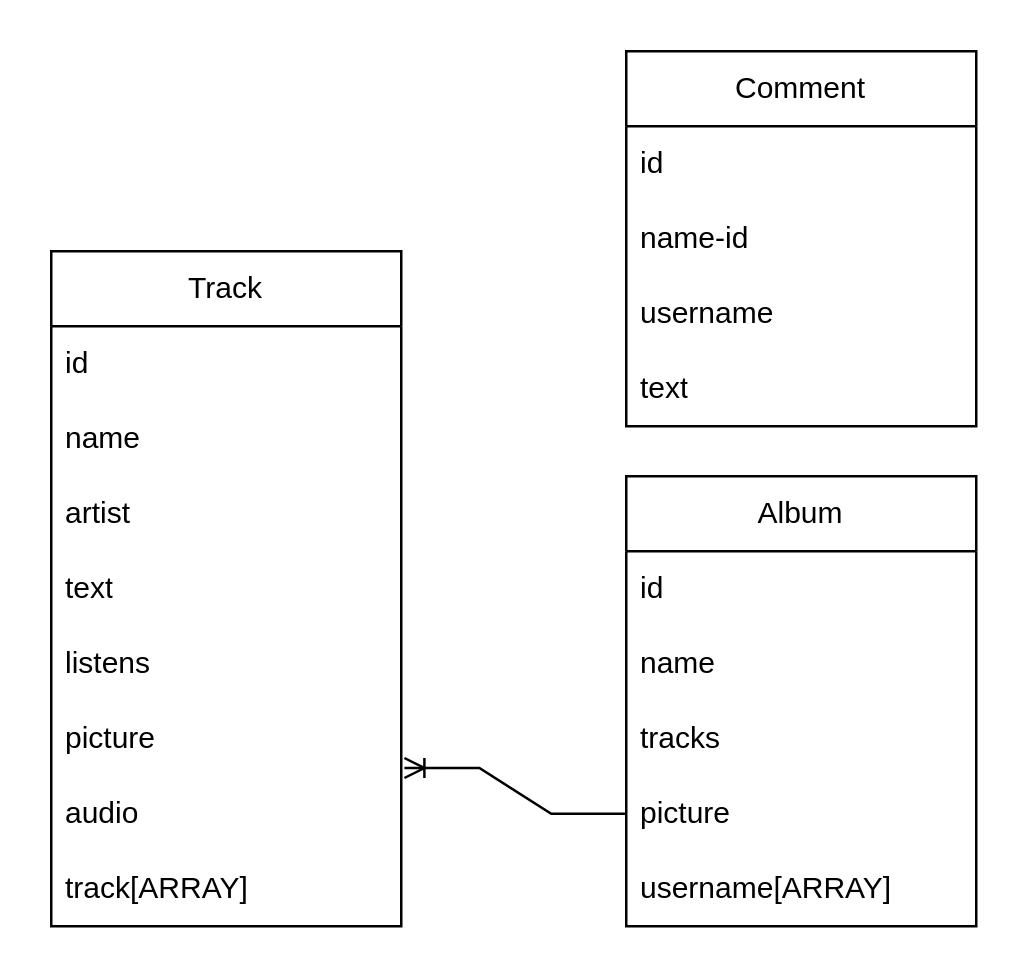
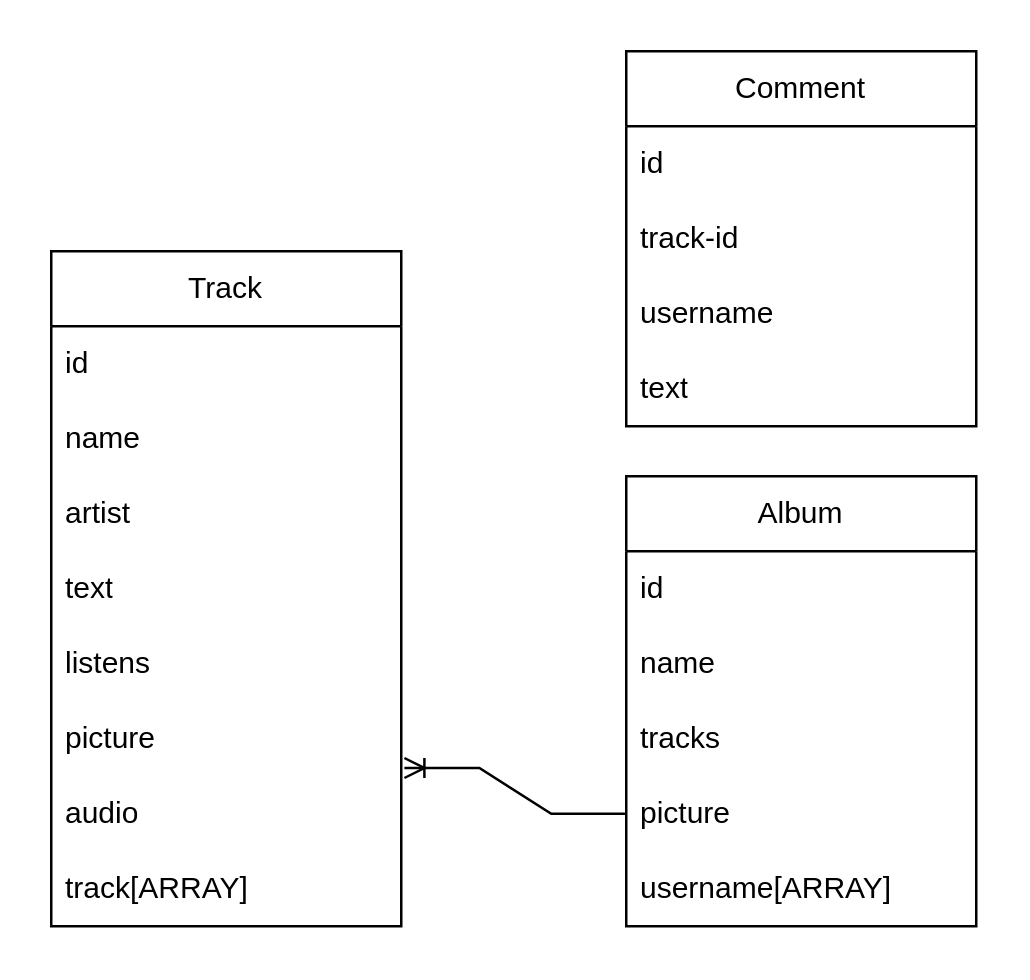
node "name-id": label "name-id" -> "track-id"
